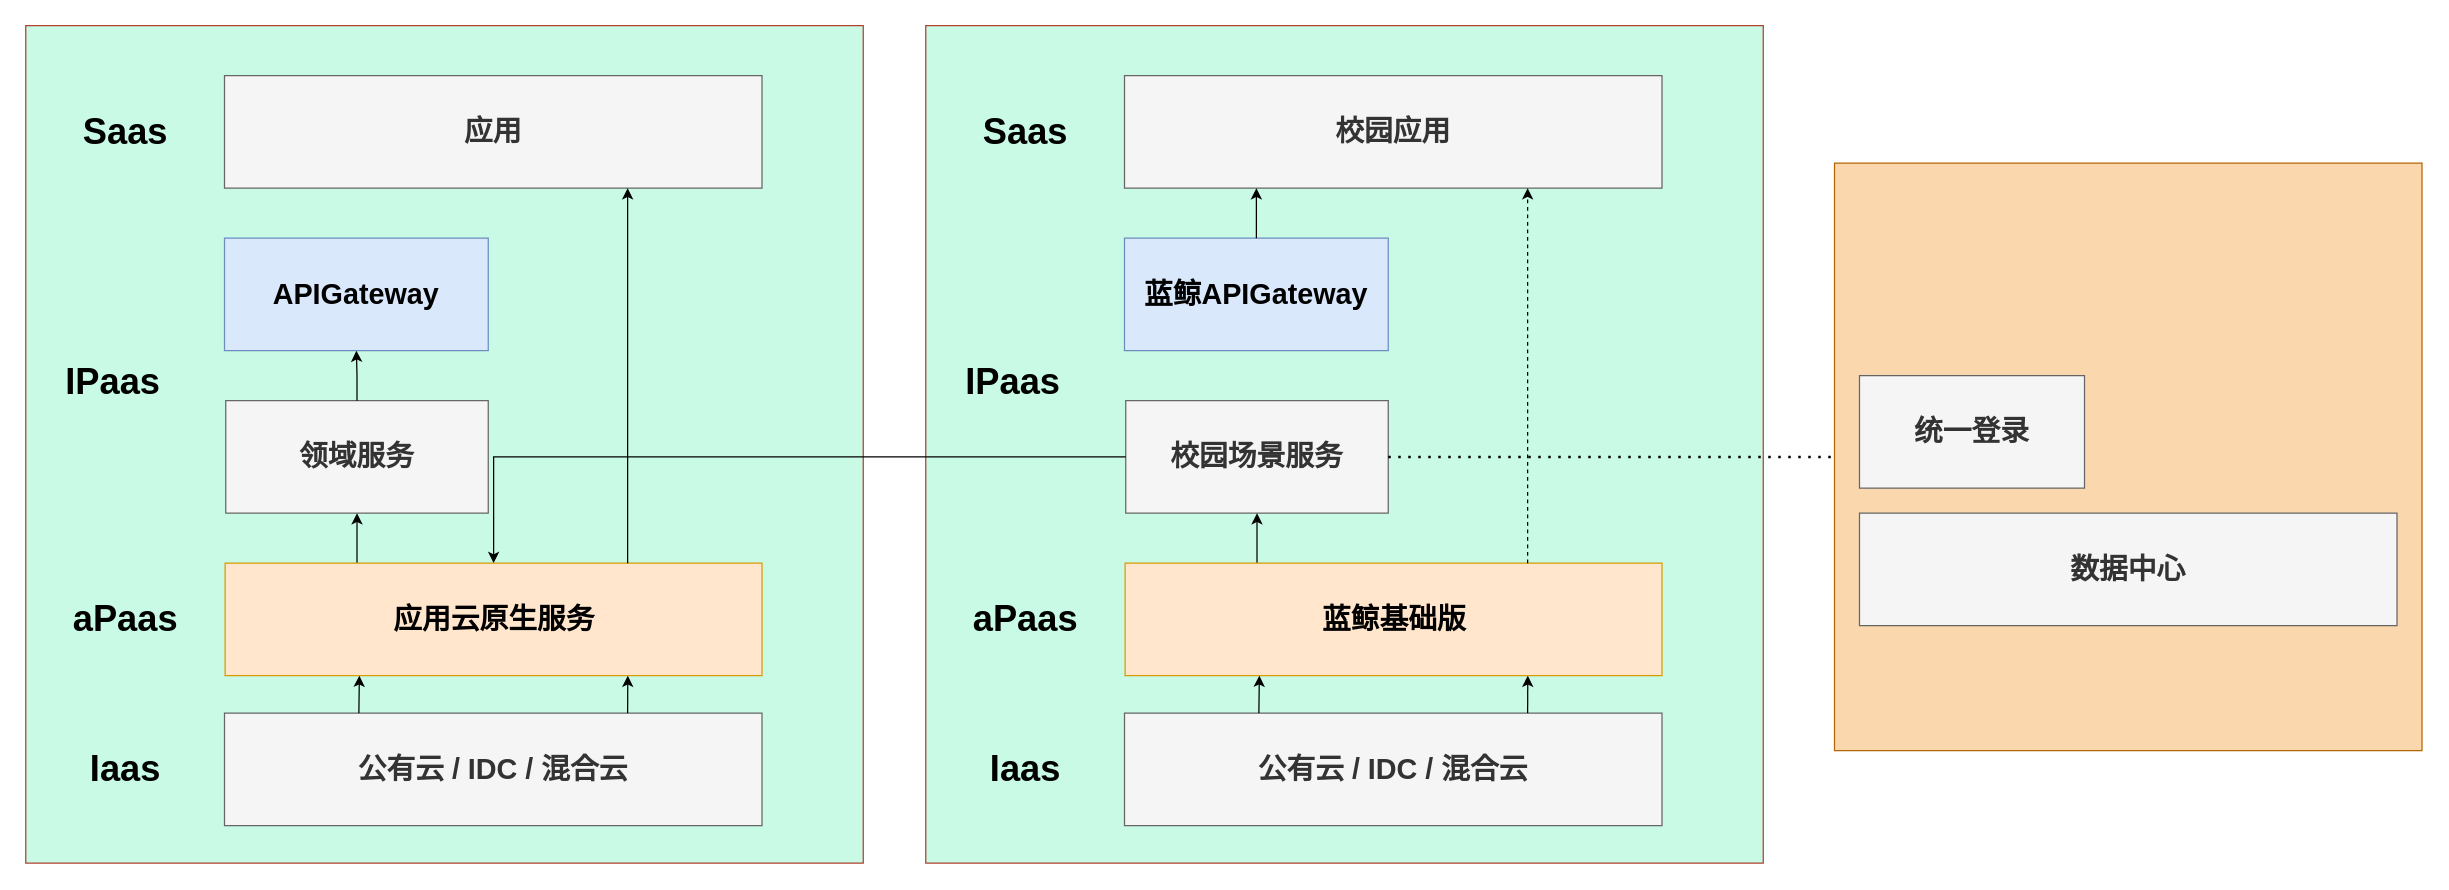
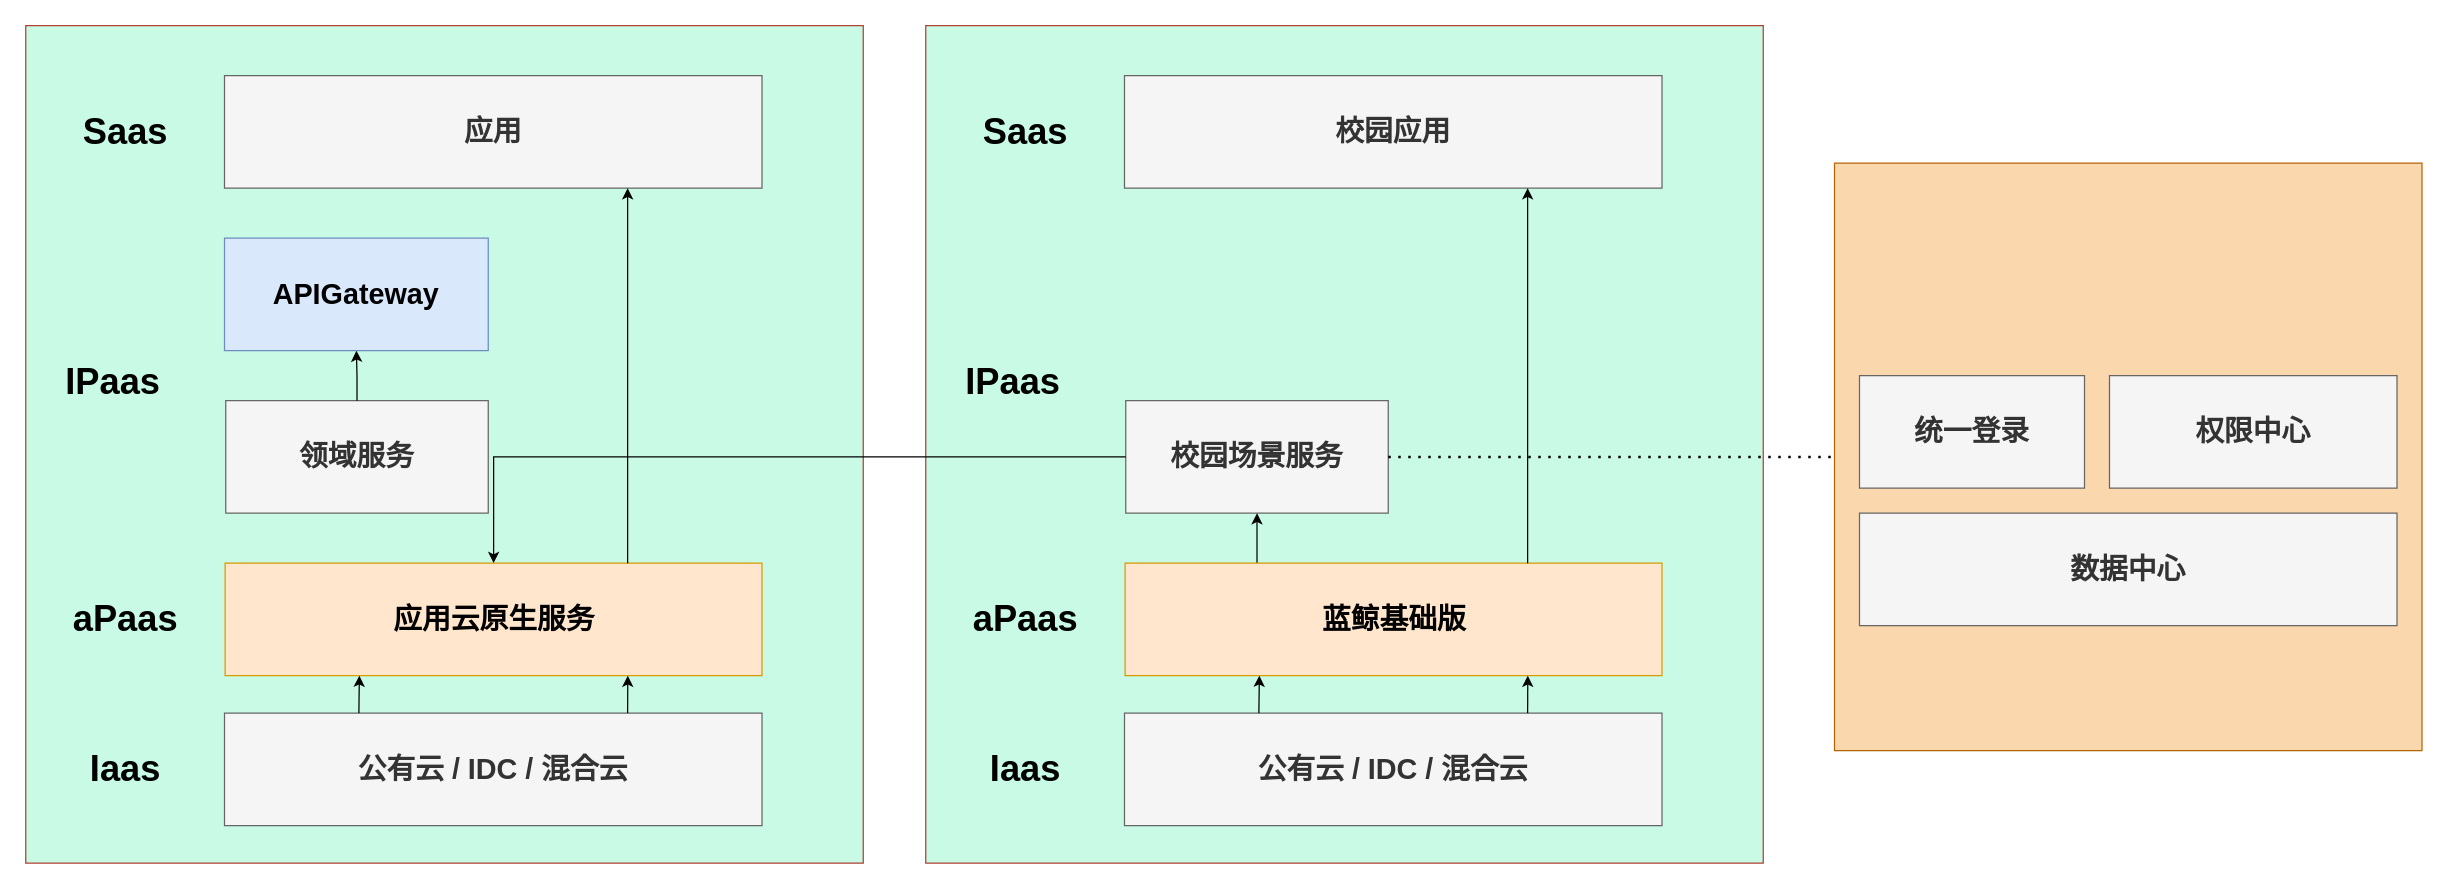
edge "蓝鲸APIGateway" -> "校园应用": removed
node "蓝鲸APIGateway": removed
edge "蓝鲸基础版" -> "校园应用": style dashed -> solid
node "权限中心": added
edge "应用云原生服务" -> "领域服务": removed
